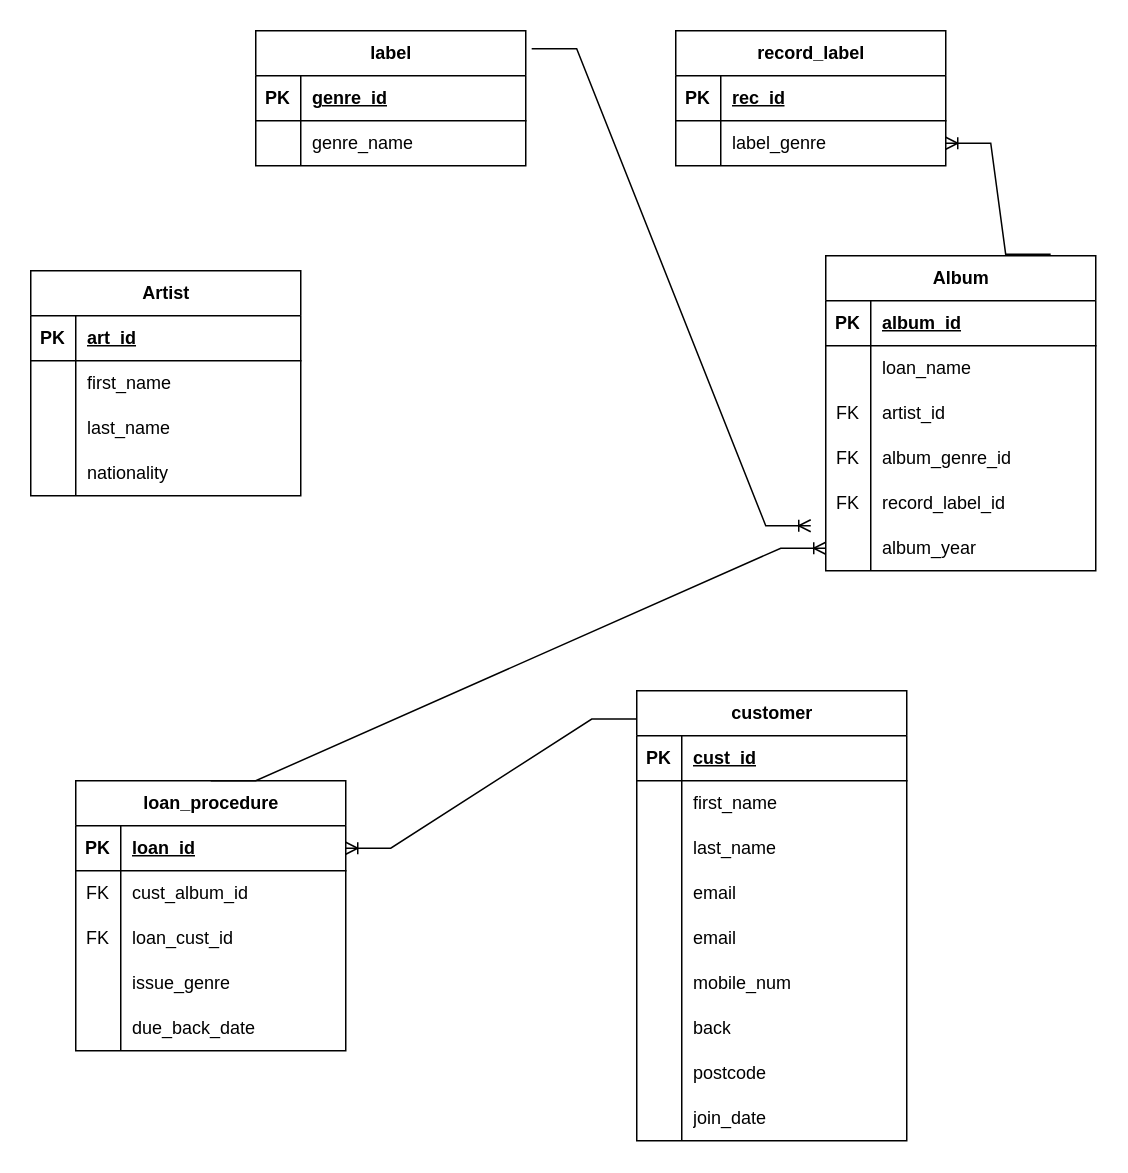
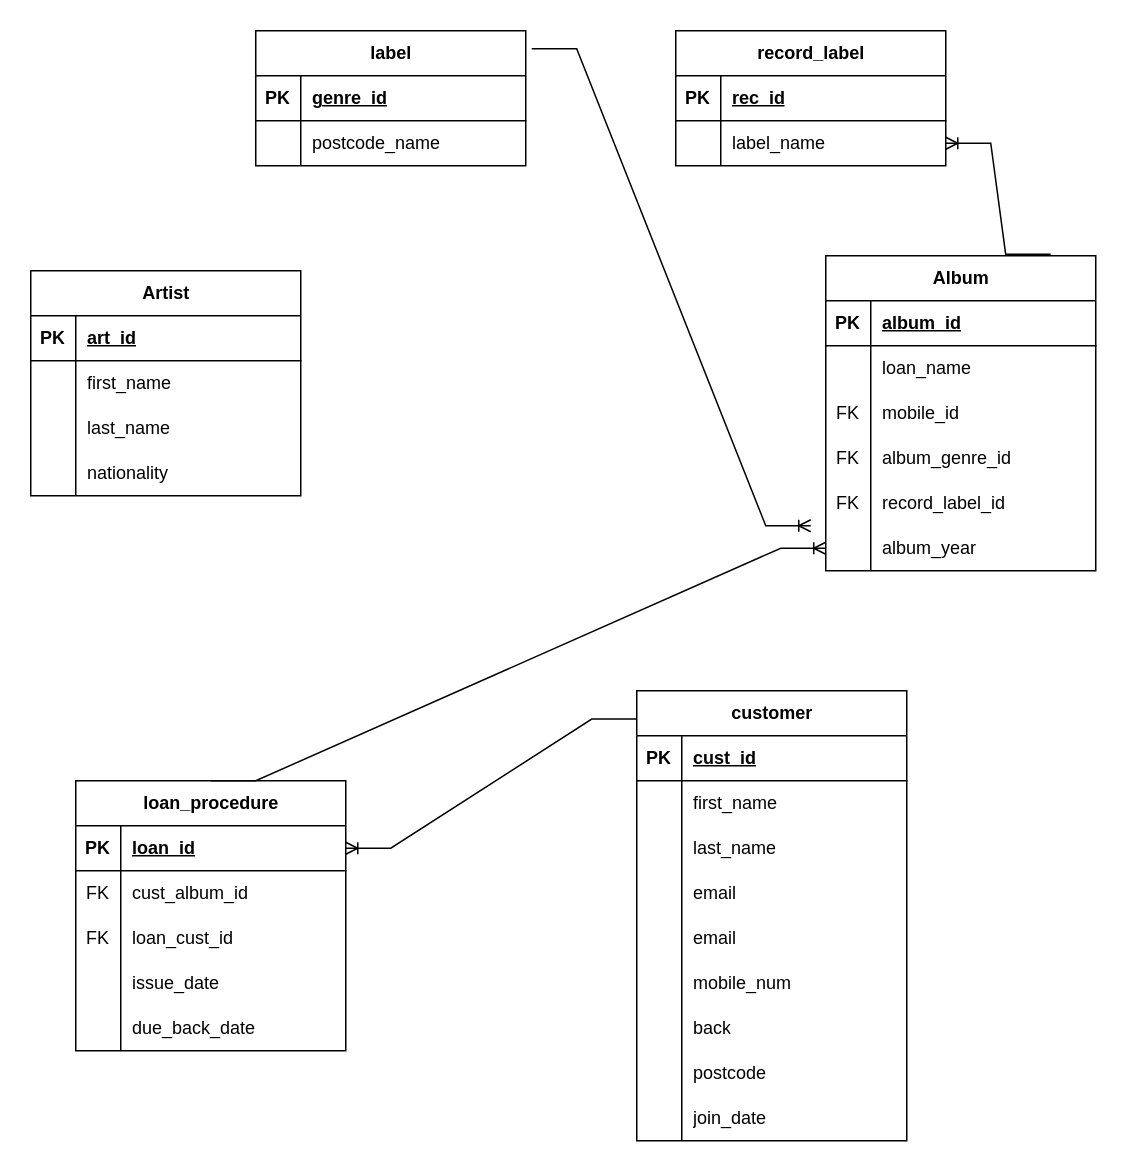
node "genre_name": label "genre_name" -> "postcode_name"
node "label_genre": label "label_genre" -> "label_name"
node "artist_id": label "artist_id" -> "mobile_id"
node "issue_genre": label "issue_genre" -> "issue_date"
